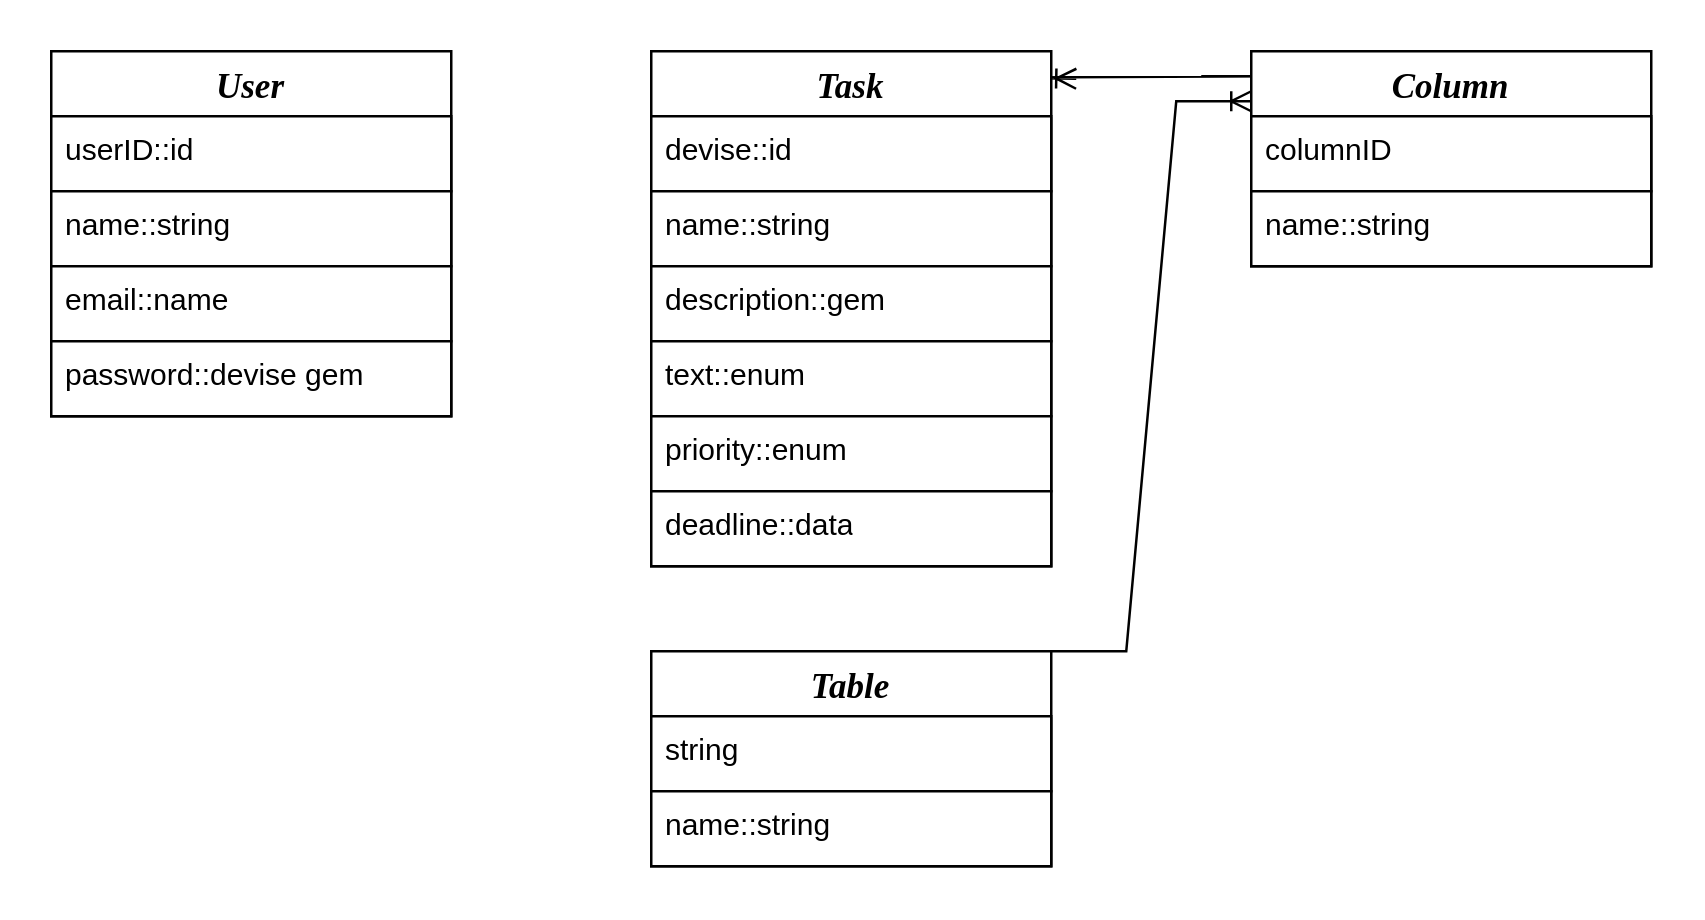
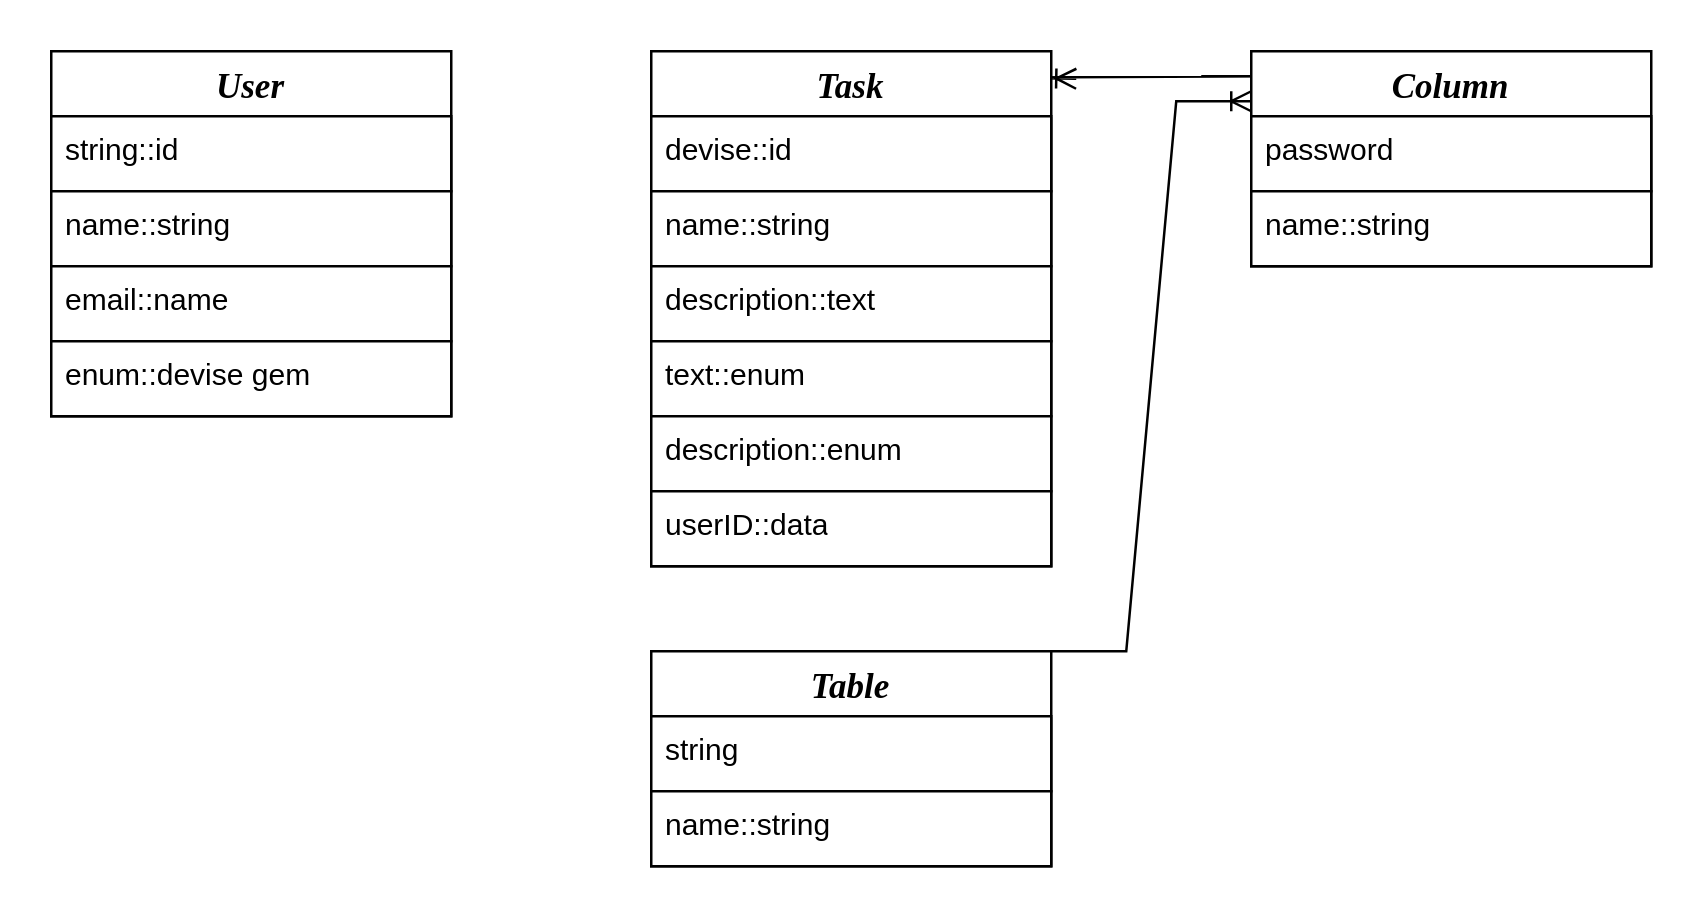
node "userID::id": label "userID::id" -> "string::id"
node "columnID": label "columnID" -> "password"
node "description::gem": label "description::gem" -> "description::text"
node "password::devise gem": label "password::devise gem" -> "enum::devise gem"
node "priority::enum": label "priority::enum" -> "description::enum"
node "deadline::data": label "deadline::data" -> "userID::data"
